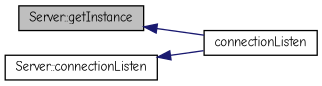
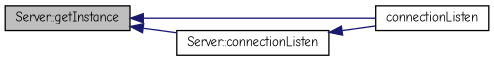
edge "Server::connectionListen" -> "Server::getInstance": added
